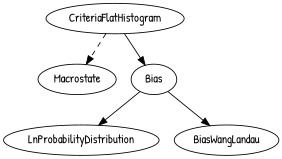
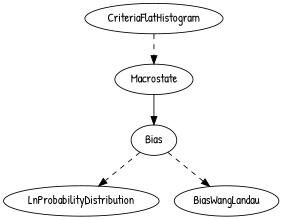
edge "CriteriaFlatHistogram" -> "Bias": now "Macrostate" -> "Bias"
edge "Bias" -> "LnProbabilityDistribution": style solid -> dashed
edge "Bias" -> "BiasWangLandau": style solid -> dashed
